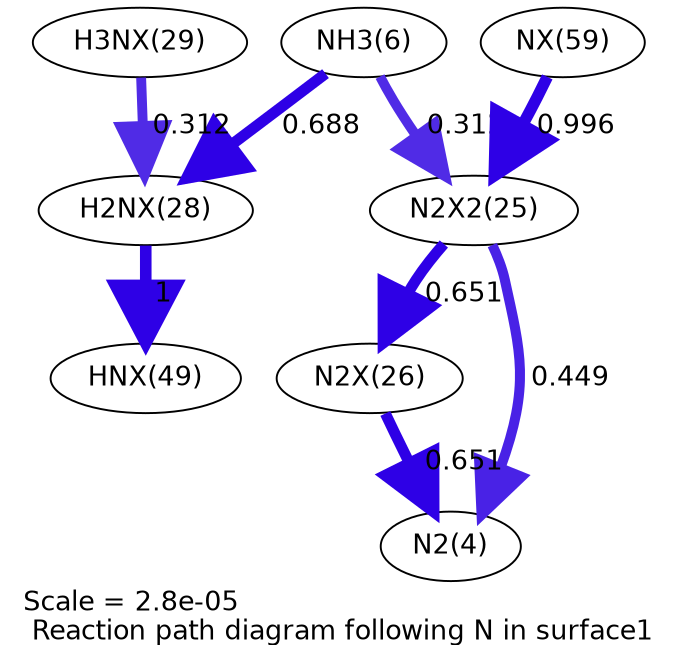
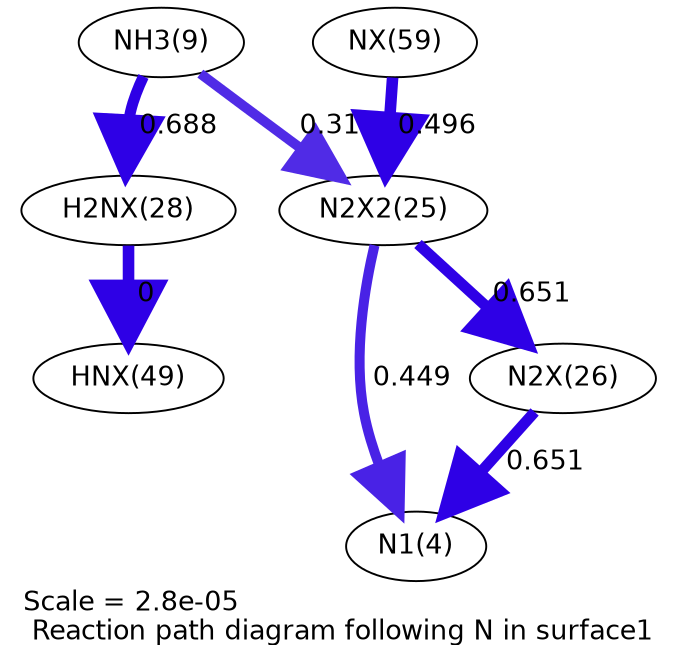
node "H3NX(29)": removed
node "NH3(6)": label "NH3(6)" -> "NH3(9)"
edge "NX(59)" -> "N2X2(25)": label " 0.996" -> " 0.496"
edge "H2NX(28)" -> "HNX(49)": label " 1" -> " 0"
node "N2(4)": label "N2(4)" -> "N1(4)"
